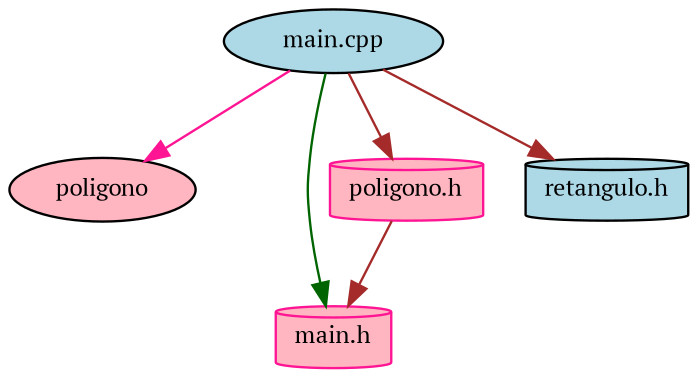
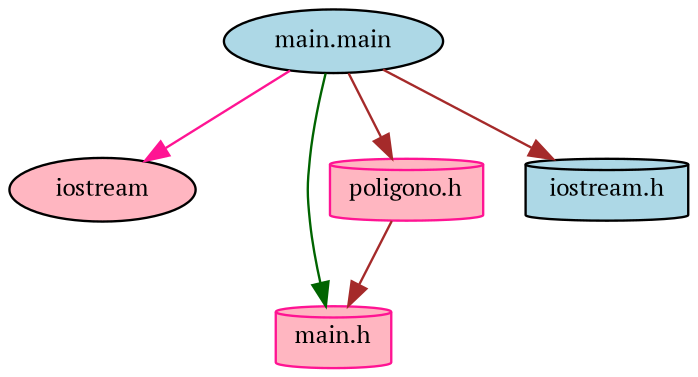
node "main.cpp": label "main.cpp" -> "main.main"
node "poligono": label "poligono" -> "iostream"
node "retangulo.h": label "retangulo.h" -> "iostream.h"
